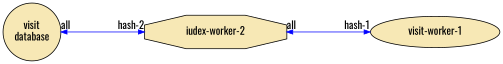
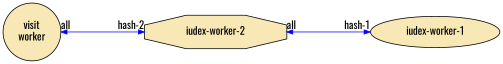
node "visit-worker-1": label "visit-worker-1" -> "iudex-worker-1"
node "visit": text "database" -> "worker"
